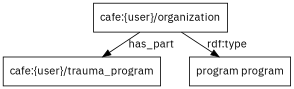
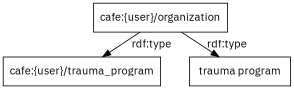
edge "cafe:{user}/organization" -> "cafe:{user}/trauma_program": label "has_part" -> "rdf:type"
node "program program": label "program program" -> "trauma program"
